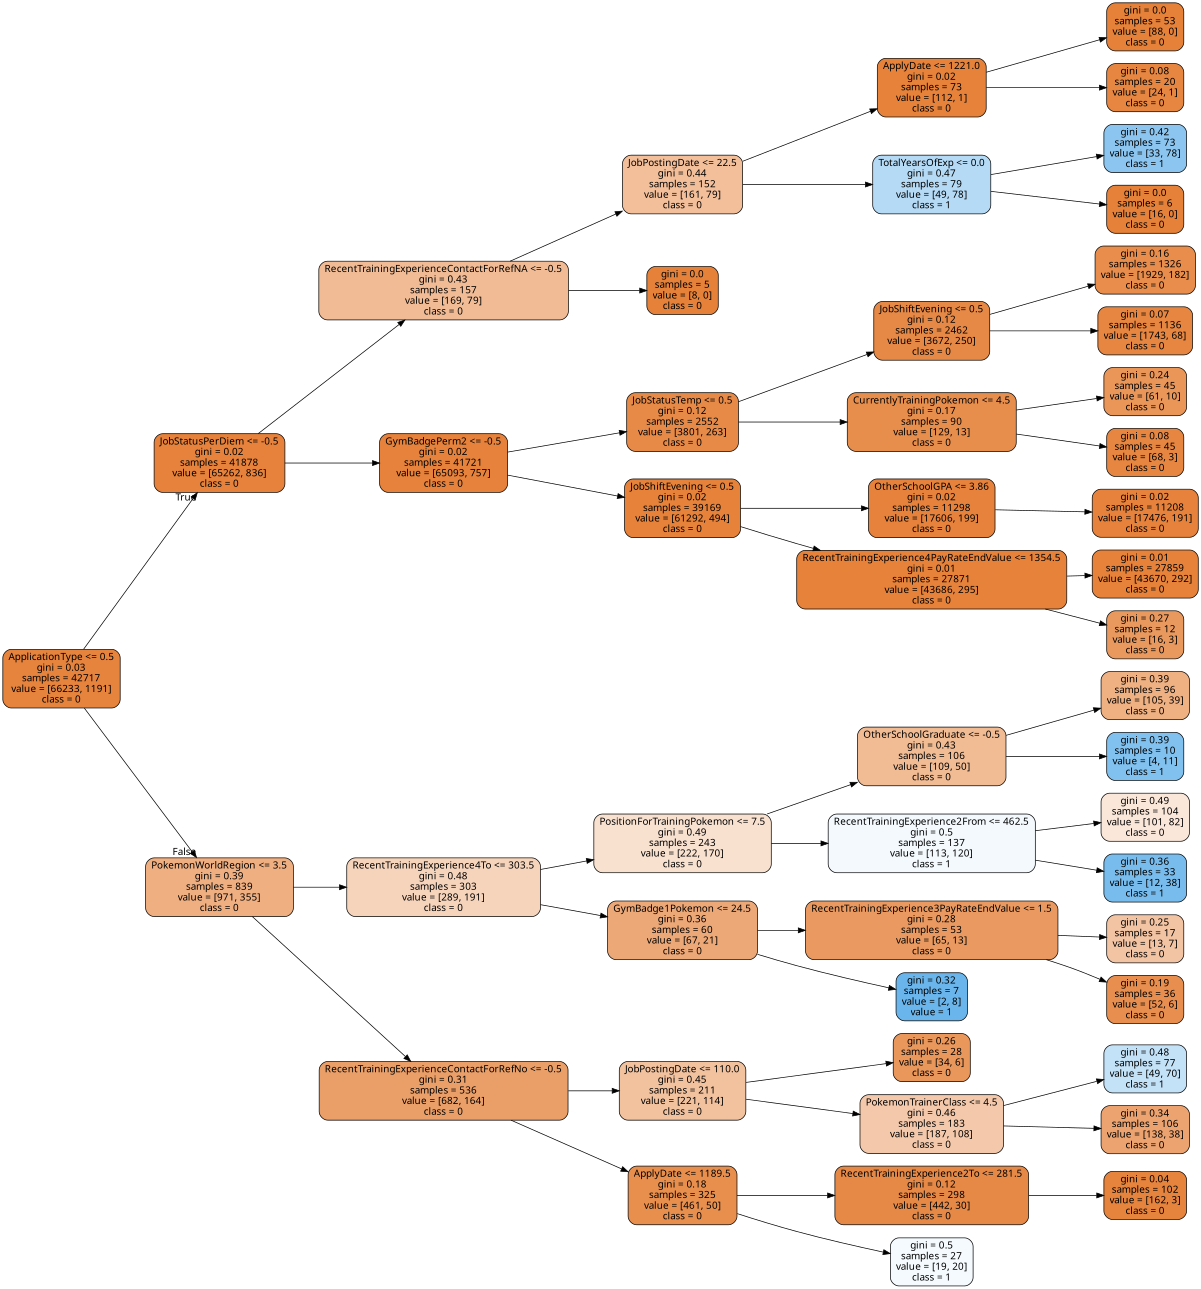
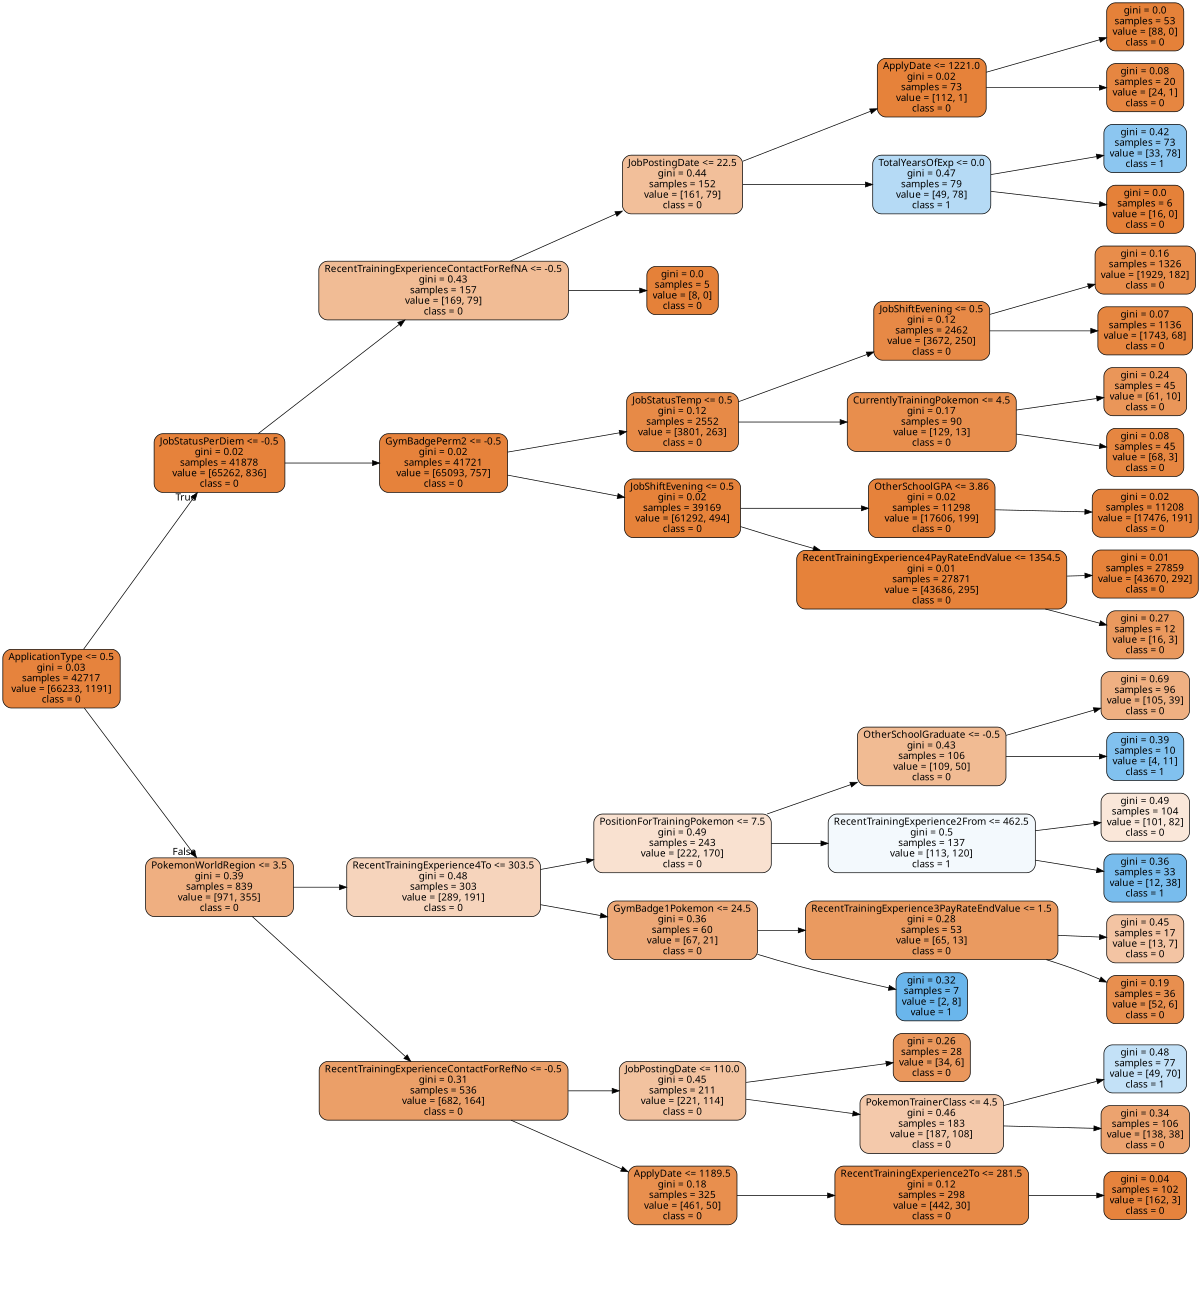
node "gini = 0.39 samples = 96 value = [105, 39] class = 0": label "gini = 0.39 samples = 96 value = [105, 39] class = 0" -> "gini = 0.69 samples = 96 value = [105, 39] class = 0"
node "gini = 0.25 samples = 17 value = [13, 7] class = 0": label "gini = 0.25 samples = 17 value = [13, 7] class = 0" -> "gini = 0.45 samples = 17 value = [13, 7] class = 0"
node "gini = 0.5 samples = 27 value = [19, 20] class = 1": removed
